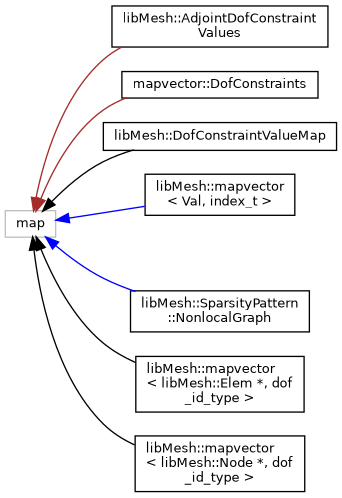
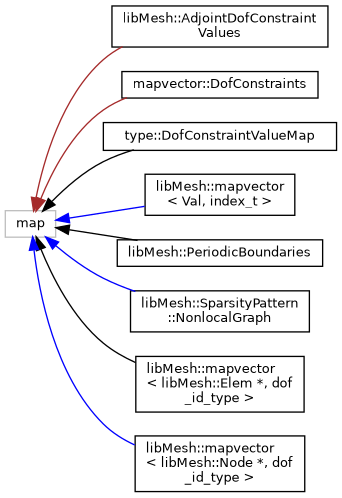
node "libMesh::DofConstraintValueMap": label "libMesh::DofConstraintValueMap" -> "type::DofConstraintValueMap"
node "libMesh::PeriodicBoundaries": added
edge "libMesh::mapvector < libMesh::Node *, dof _id_type >" -> "map": color black -> blue
